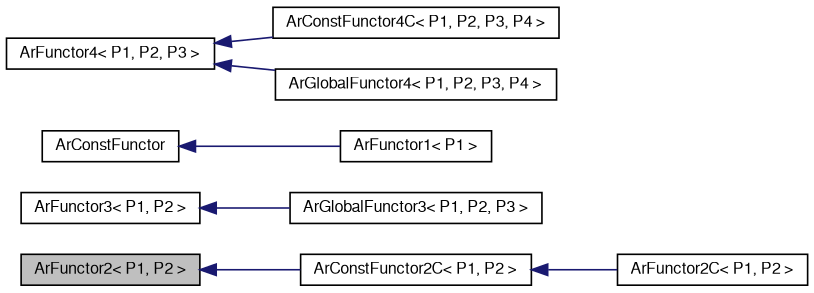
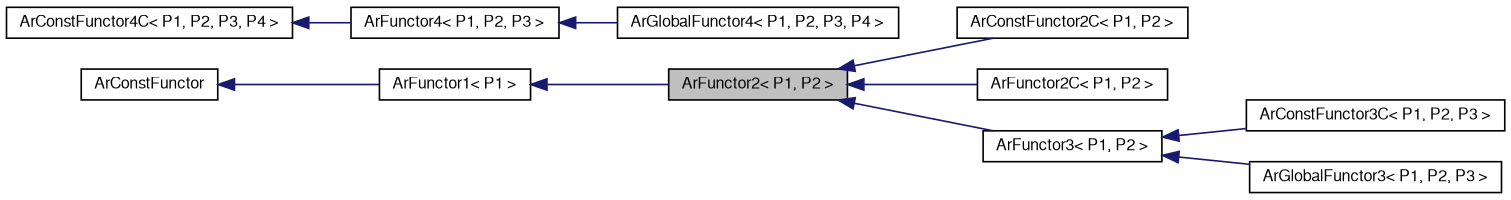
edge "ArConstFunctor4C< P1, P2, P3, P4 >" -> "ArFunctor4< P1, P2, P3 >": reversed
edge "ArFunctor2< P1, P2 >" -> "ArFunctor1< P1 >": added
node "ArConstFunctor3C< P1, P2, P3 >": added
edge "ArFunctor3< P1, P2 >" -> "ArFunctor2< P1, P2 >": added
edge "ArFunctor2C< P1, P2 >" -> "ArConstFunctor2C< P1, P2 >": now "ArFunctor2C< P1, P2 >" -> "ArFunctor2< P1, P2 >"
